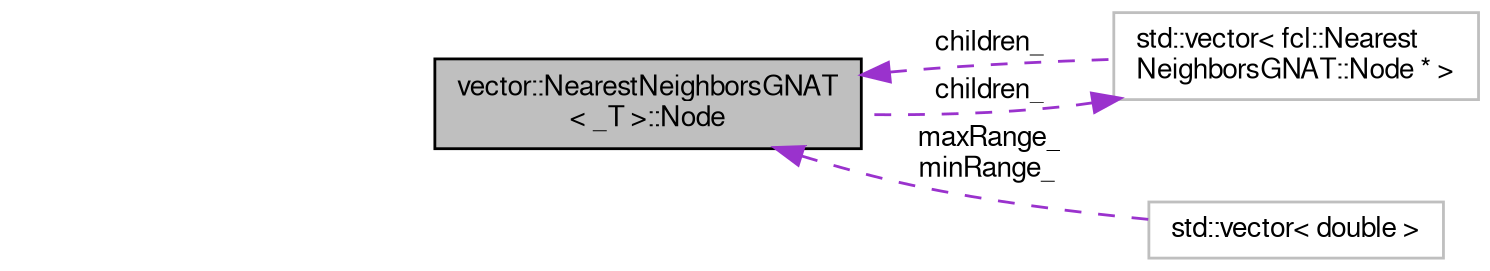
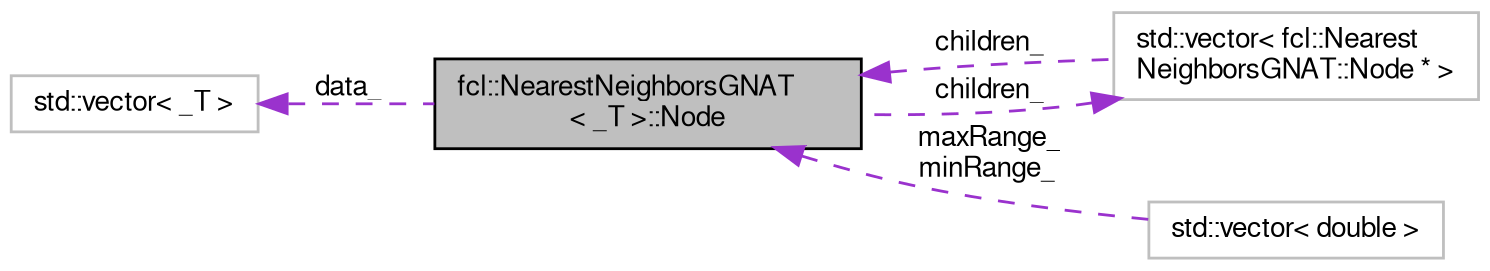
node "std::vector< _T >": added
node "vector::NearestNeighborsGNAT < _T >::Node": label "vector::NearestNeighborsGNAT < _T >::Node" -> "fcl::NearestNeighborsGNAT < _T >::Node"
